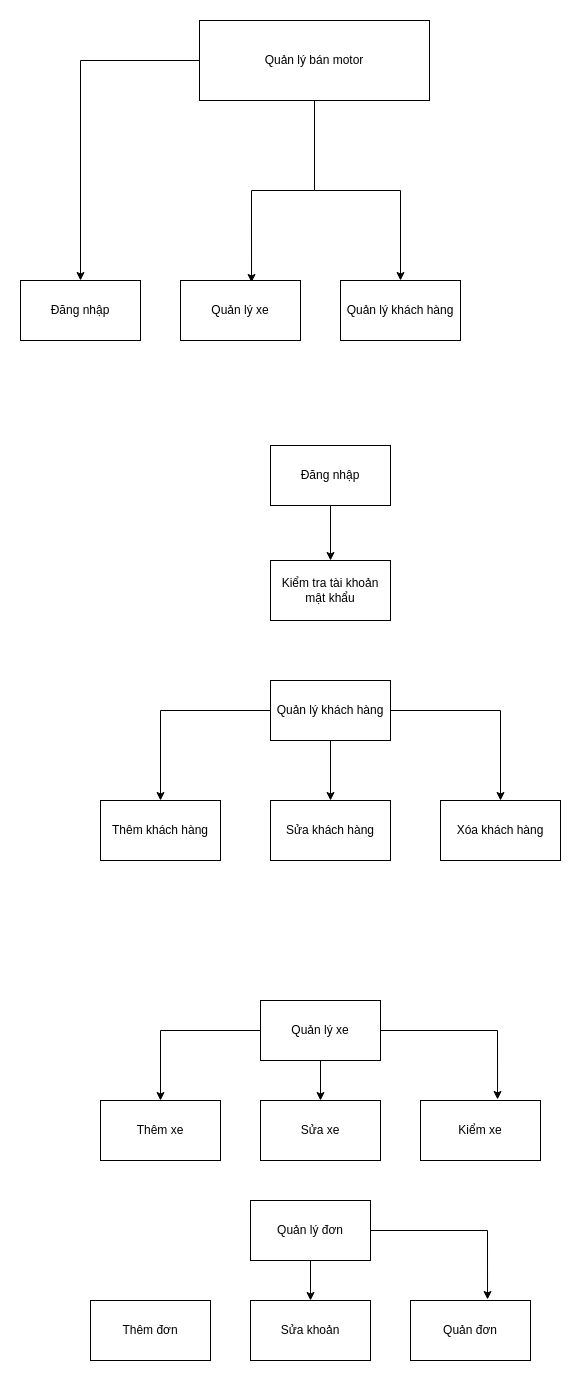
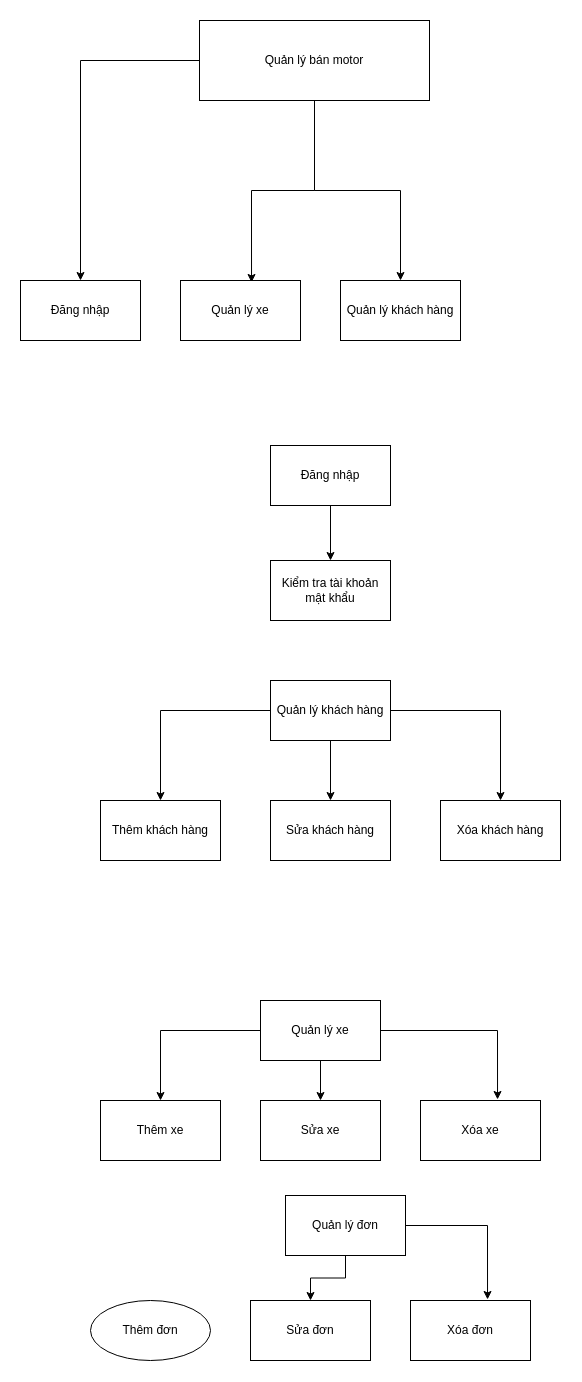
node "Kiểm xe": label "Kiểm xe" -> "Xóa xe"
node "Quản lý đơn": moved (311, 1231) -> (346, 1226)
node "Thêm đơn": shape rectangle -> ellipse
node "Sửa khoản": label "Sửa khoản" -> "Sửa đơn"
node "Quản đơn": label "Quản đơn" -> "Xóa đơn"
